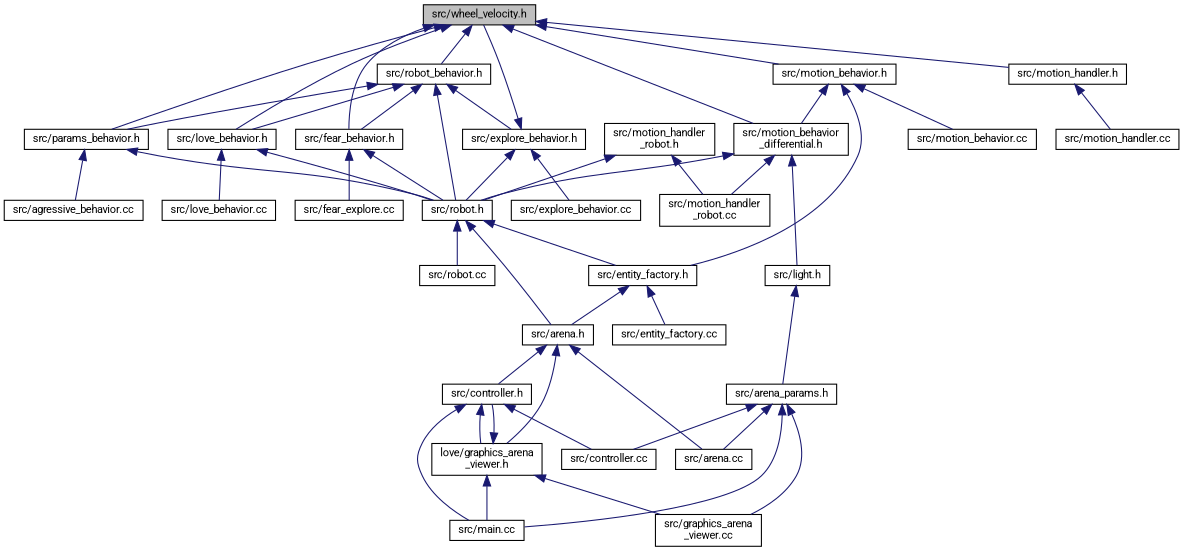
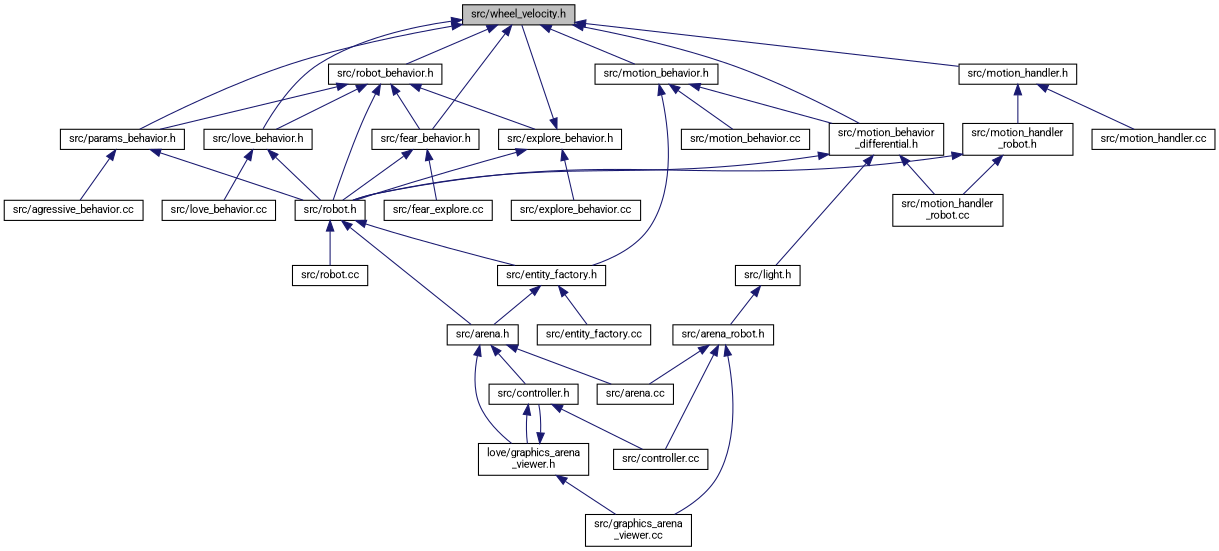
edge "src/motion_handler _robot.h" -> "src/motion_handler.h": added
node "src/arena_params.h": label "src/arena_params.h" -> "src/arena_robot.h"
node "src/main.cc": removed
